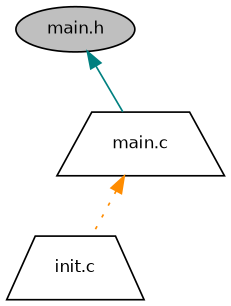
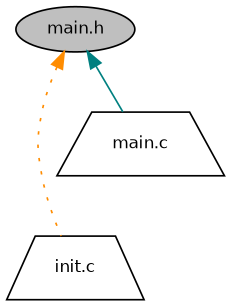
edge "init.c" -> "main.c": now "init.c" -> "main.h"
